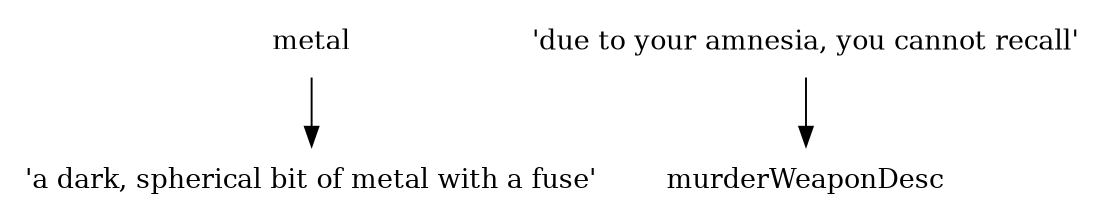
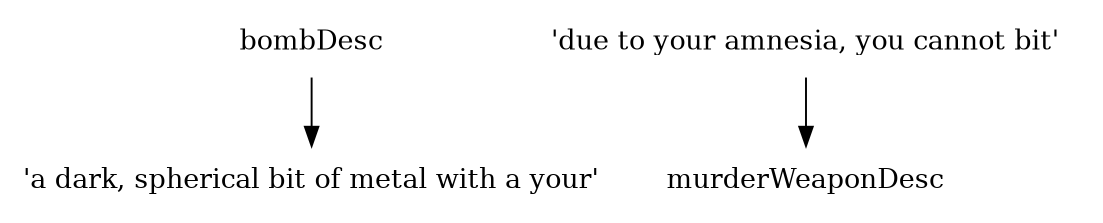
node "metal": label "metal" -> "bombDesc"
node "'due to your amnesia, you cannot recall'": label "'due to your amnesia, you cannot recall'" -> "'due to your amnesia, you cannot bit'"
node "'a dark, spherical bit of metal with a fuse'": label "'a dark, spherical bit of metal with a fuse'" -> "'a dark, spherical bit of metal with a your'"
